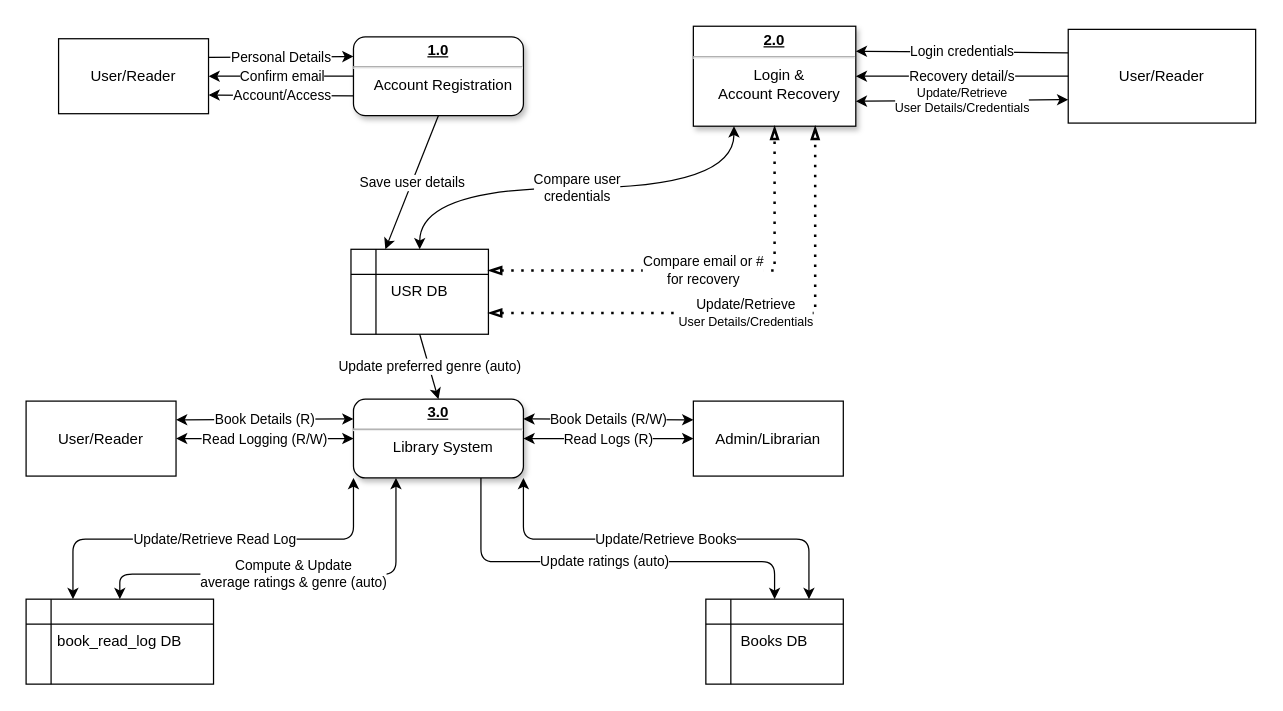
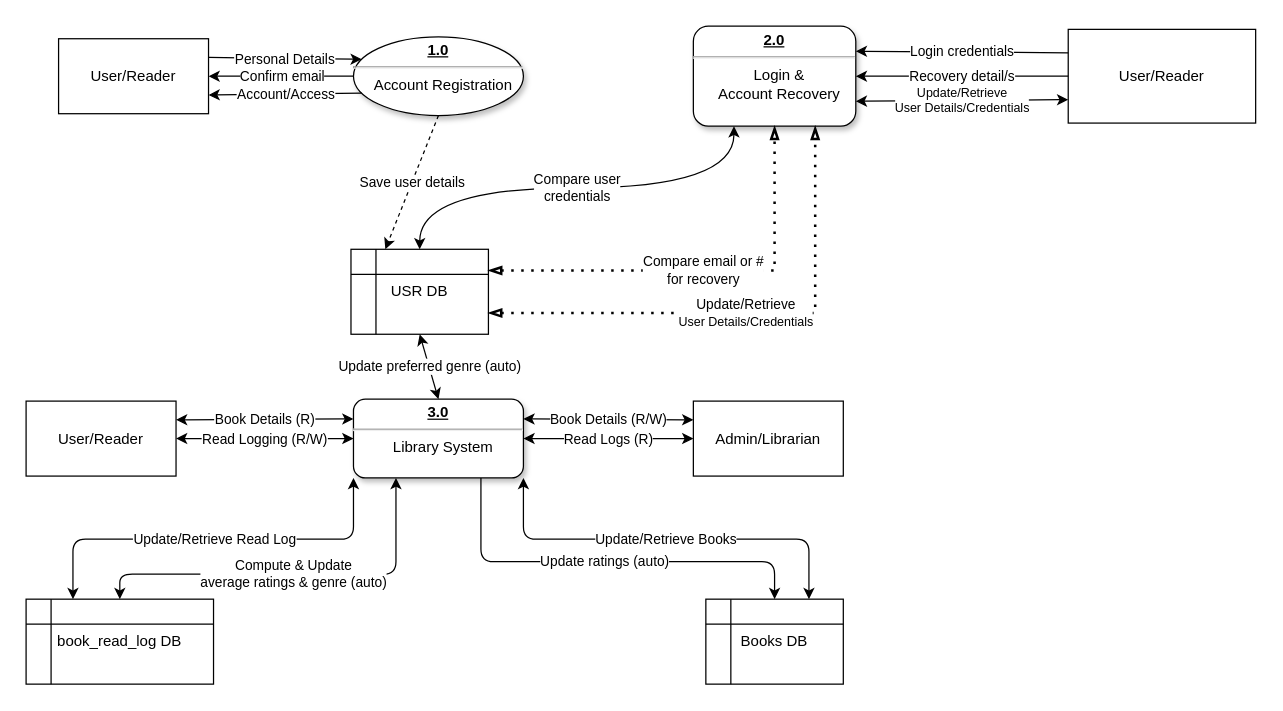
node "1.0 Account Registration": shape rounded rectangle -> ellipse
node "2.0 Login & Account Recovery": shape rectangle -> rounded rectangle
edge "1.0 Account Registration" -> "USR DB": style solid -> dashed
edge "USR DB" -> "3.0 Library System": arrowhead none -> classic
